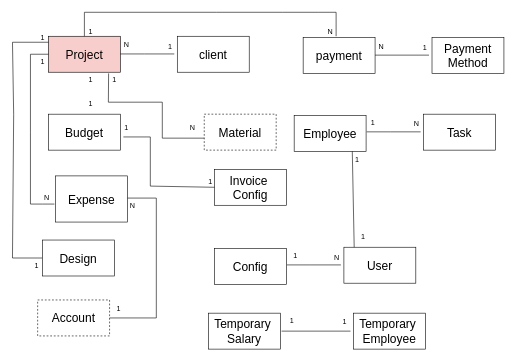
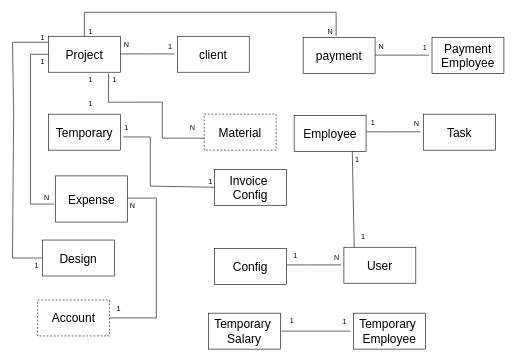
node "Project": fillcolor #f8cecc -> #ffffff
node "Payment Method": label "Payment Method" -> "Payment Employee"
node "Budget": label "Budget" -> "Temporary"
